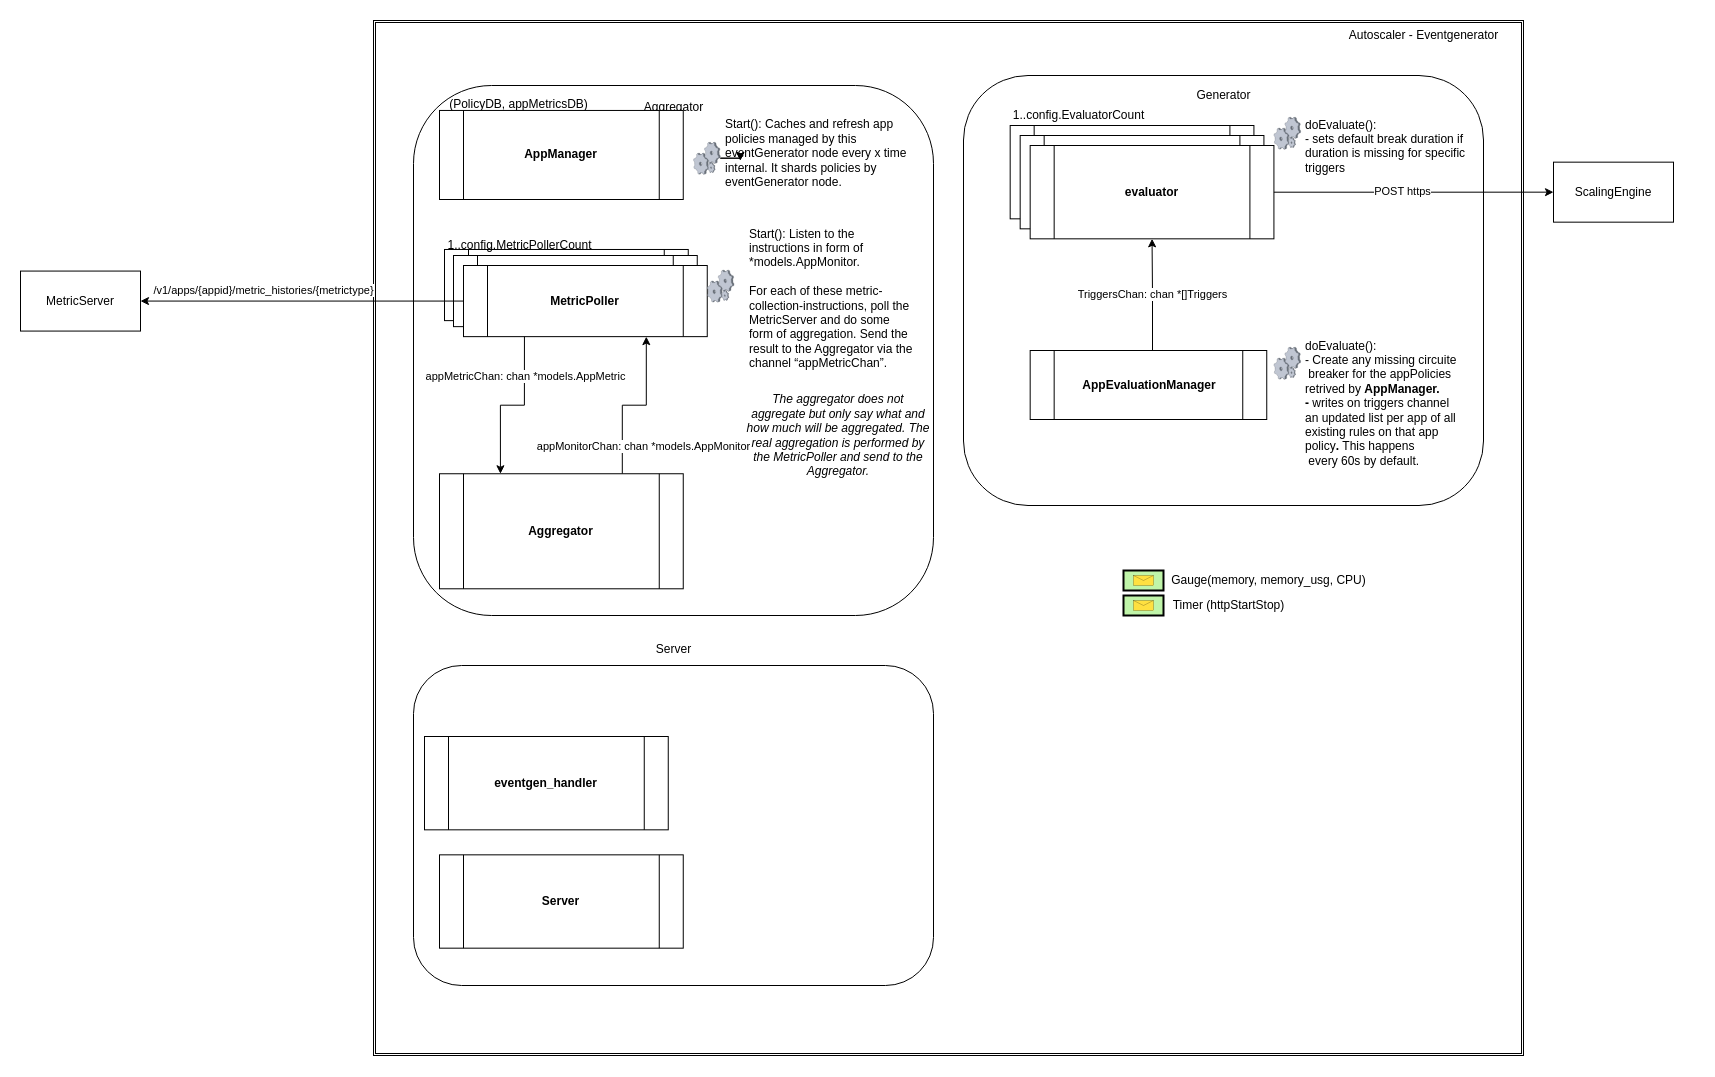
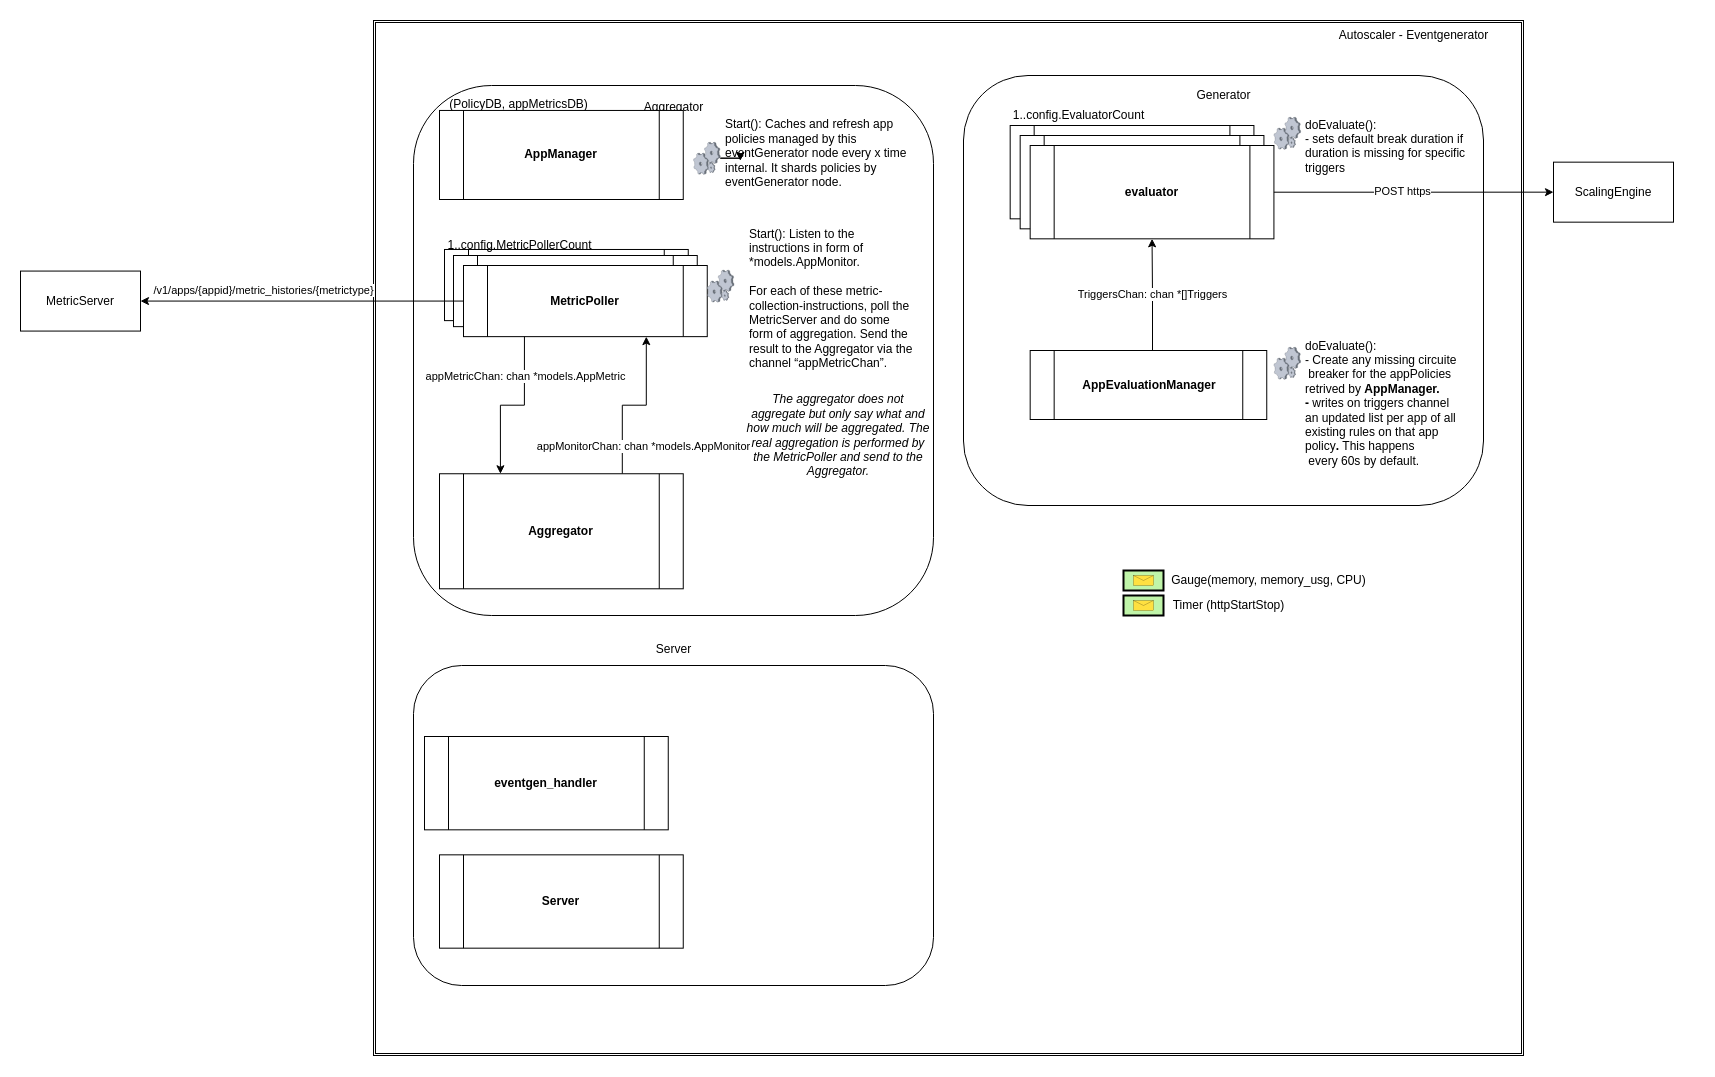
node "Autoscaler - Eventgenerator": moved (1424, 36) -> (1414, 36)
